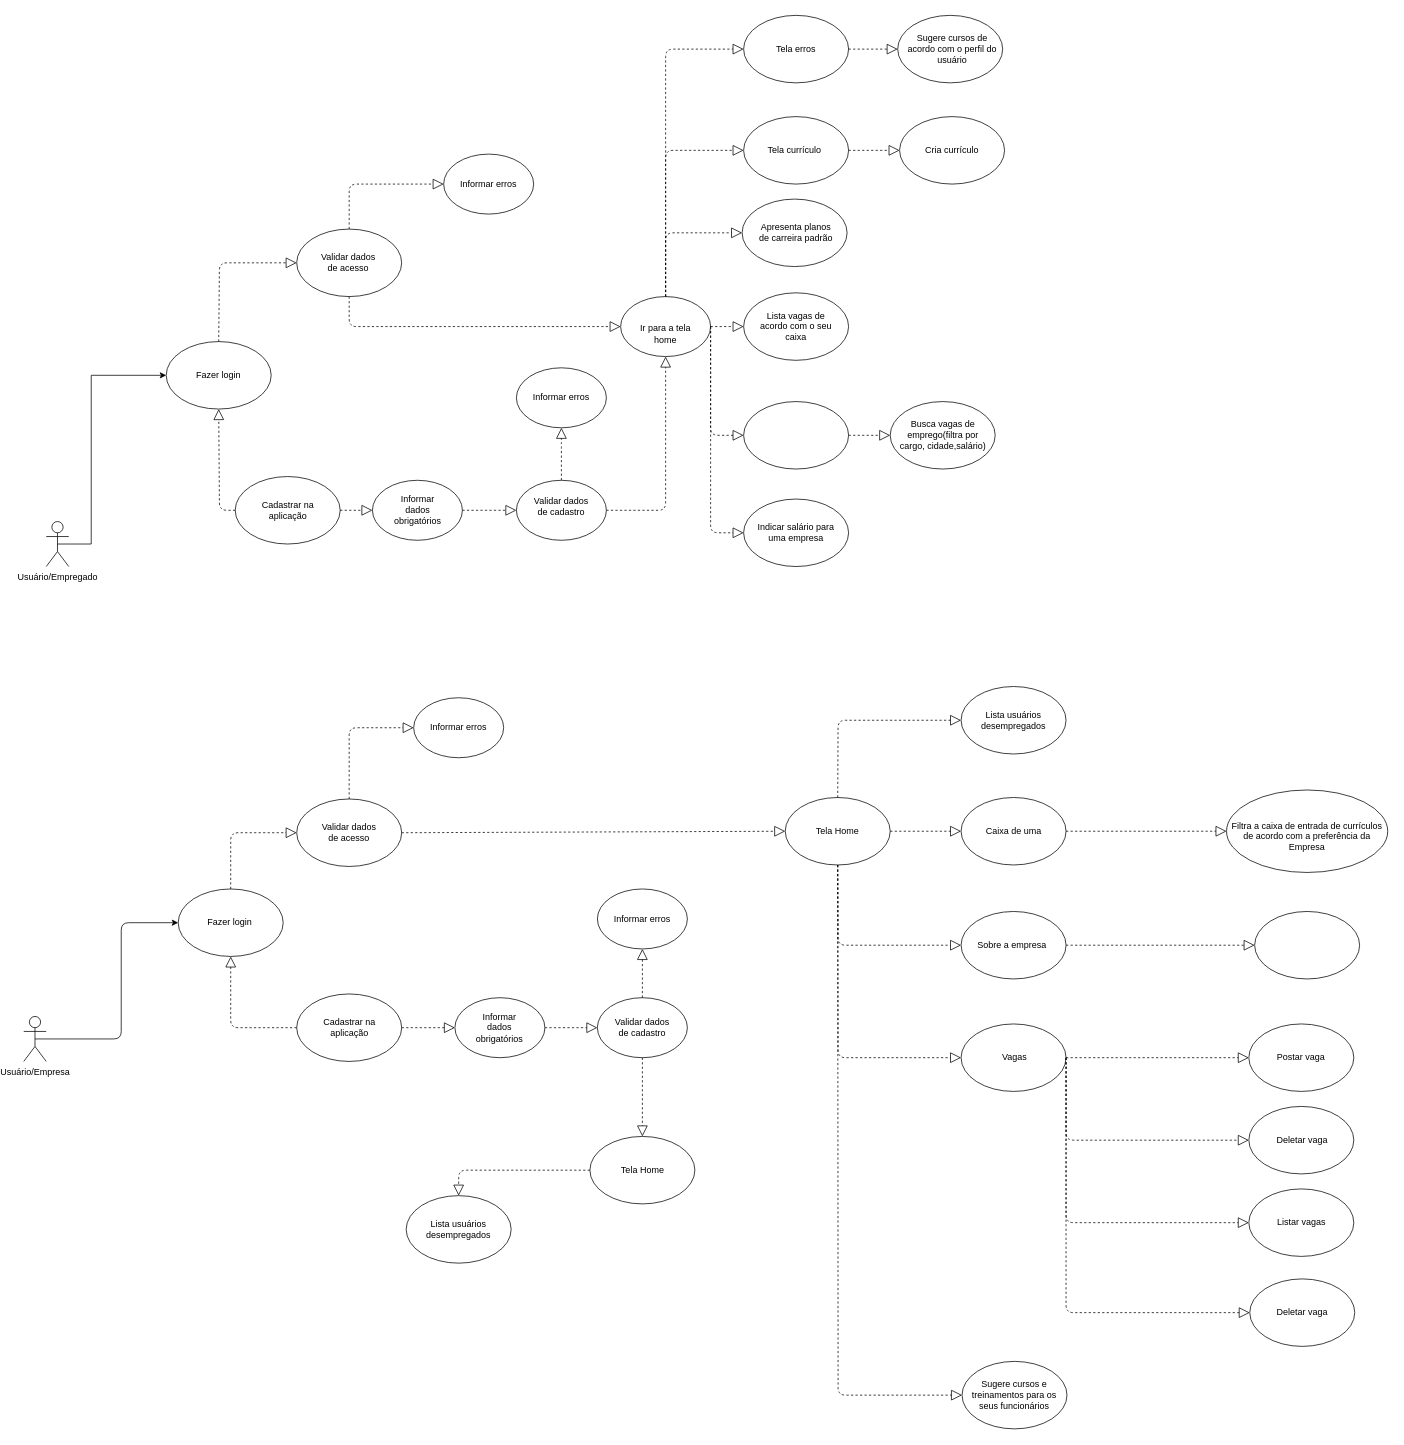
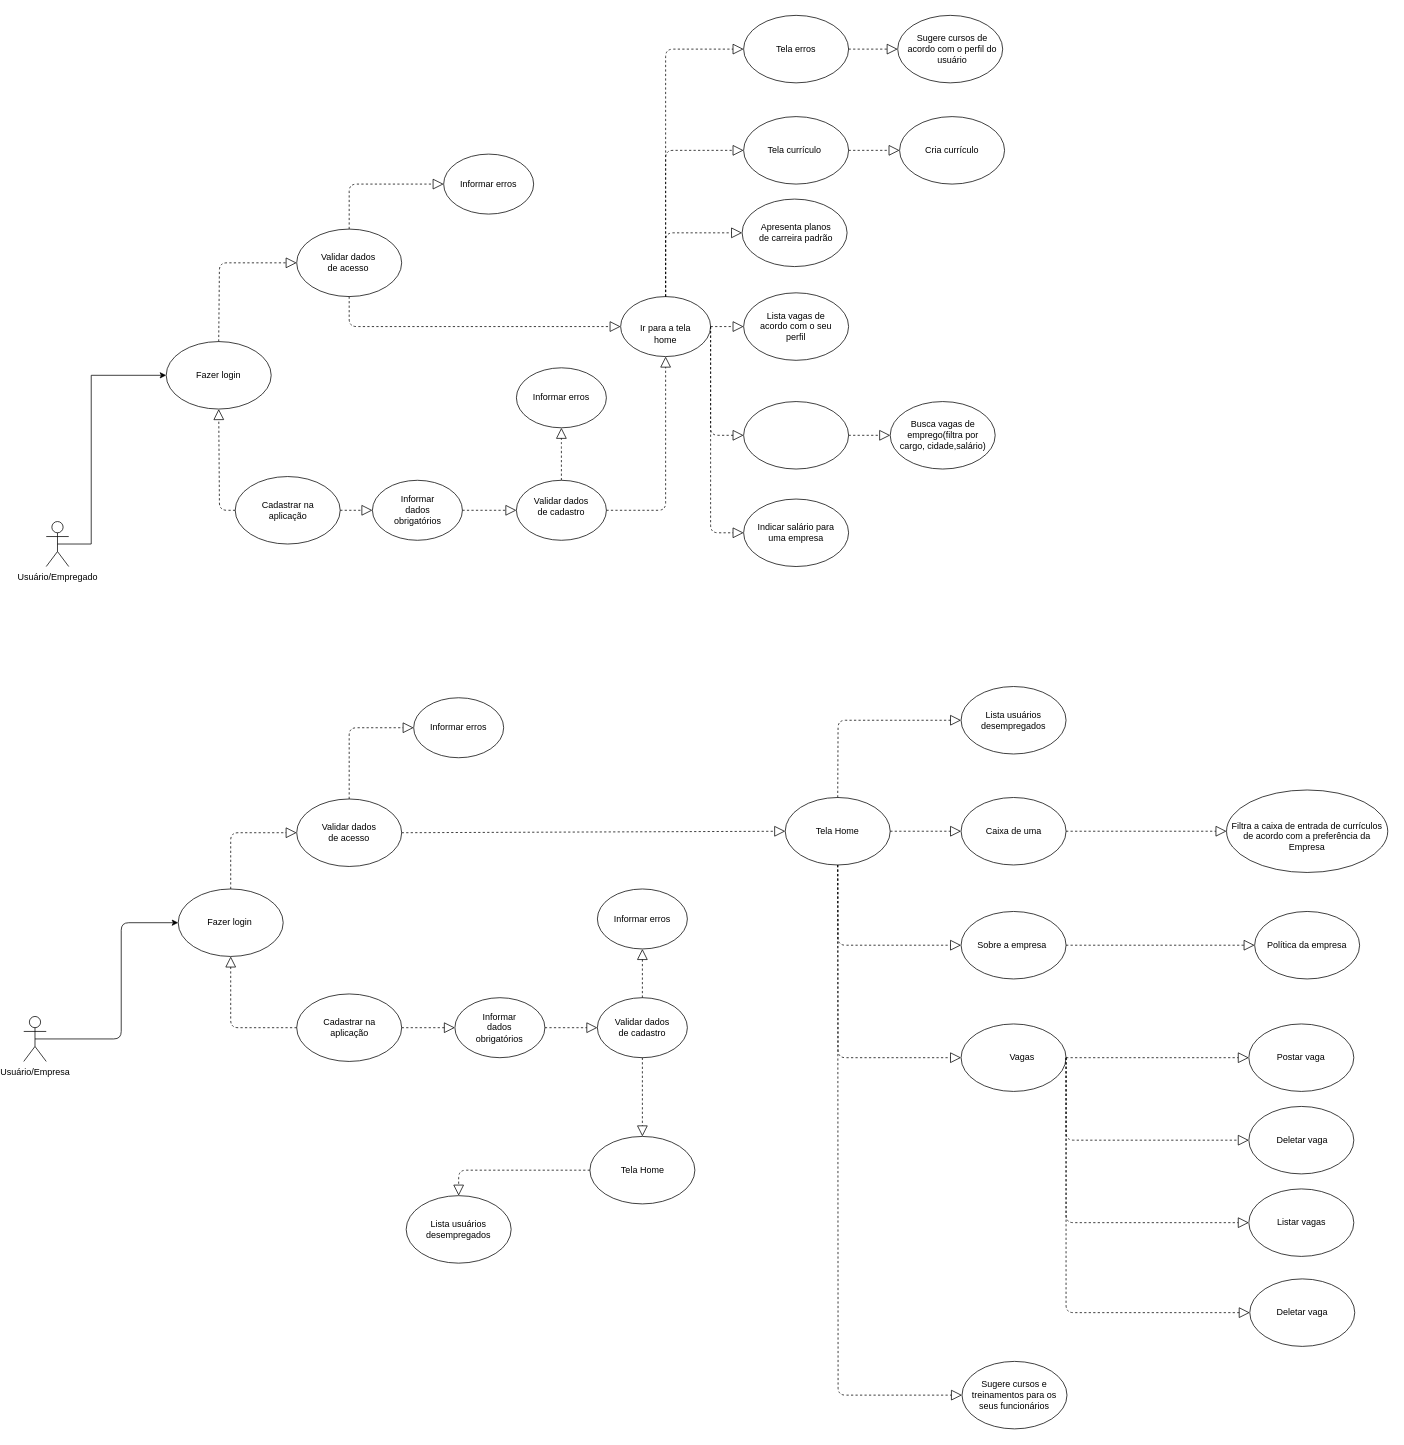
node "Lista vagas de acordo com o seu caixa": label "Lista vagas de acordo com o seu caixa" -> "Lista vagas de acordo com o seu perfil"
node "Política da empresa": added
node "Vagas": moved (1015, 1058) -> (1022, 1058)
